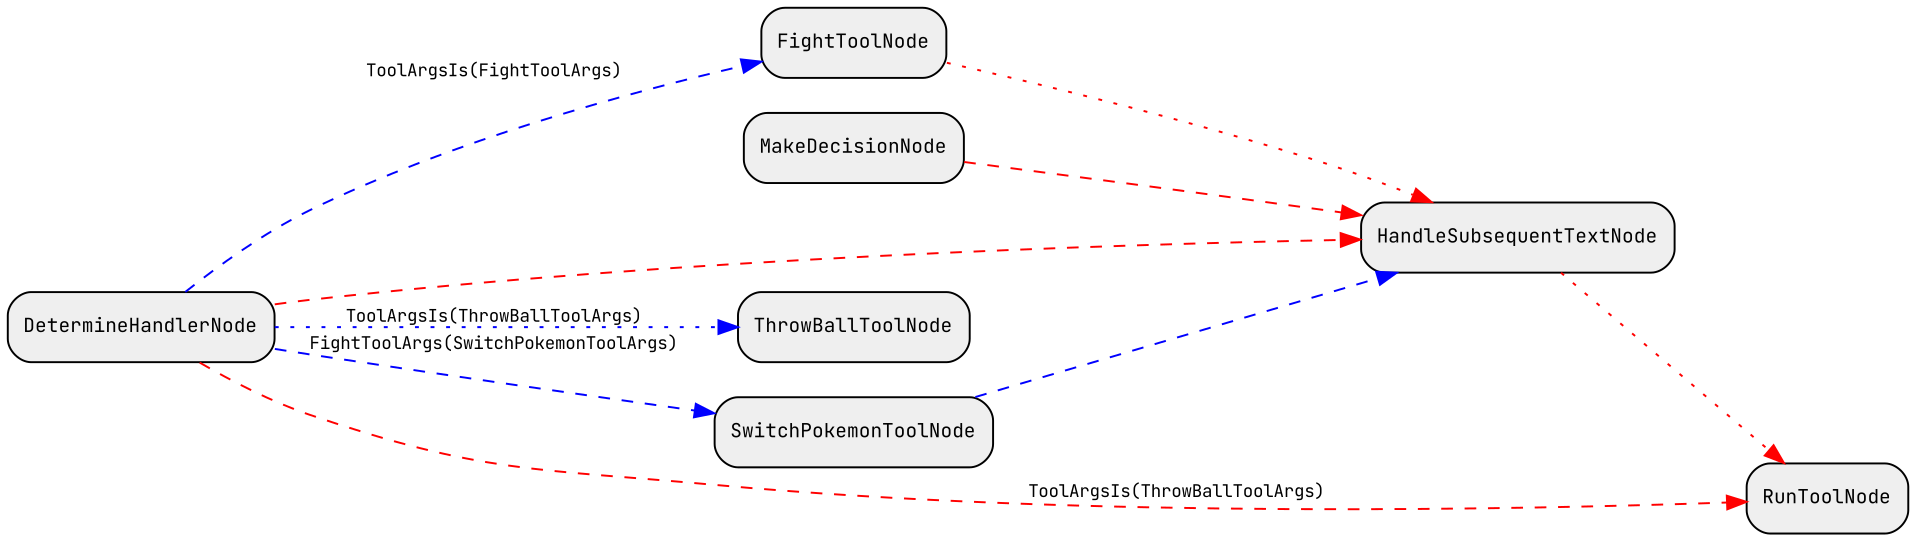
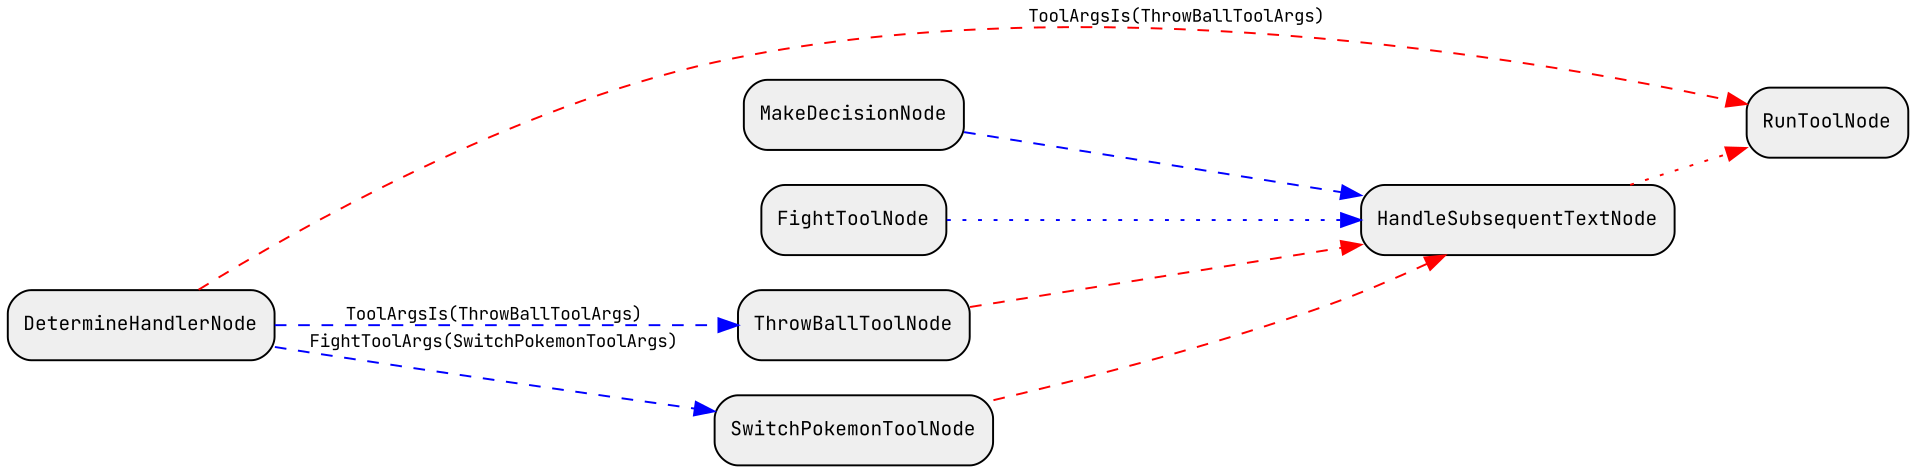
edge "FightToolNode" -> "HandleSubsequentTextNode": color red -> blue
edge "DetermineHandlerNode" -> "FightToolNode": removed, label "ToolArgsIs(FightToolArgs)"
edge "MakeDecisionNode" -> "HandleSubsequentTextNode": color red -> blue
edge "DetermineHandlerNode" -> "HandleSubsequentTextNode": now "ThrowBallToolNode" -> "HandleSubsequentTextNode"
edge "DetermineHandlerNode" -> "ThrowBallToolNode": style dotted -> dashed
edge "SwitchPokemonToolNode" -> "HandleSubsequentTextNode": color blue -> red
